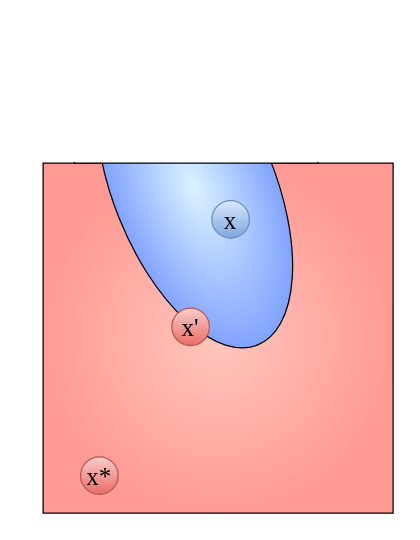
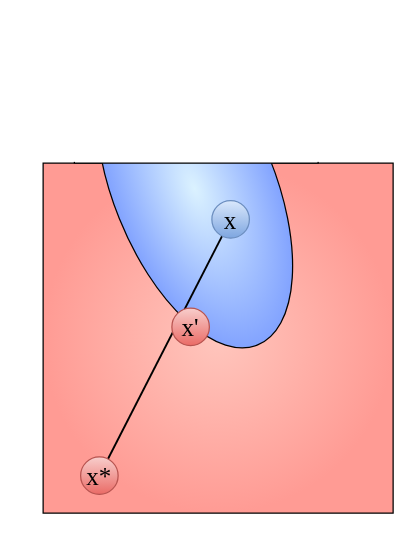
edge "x" -- "x*": added
